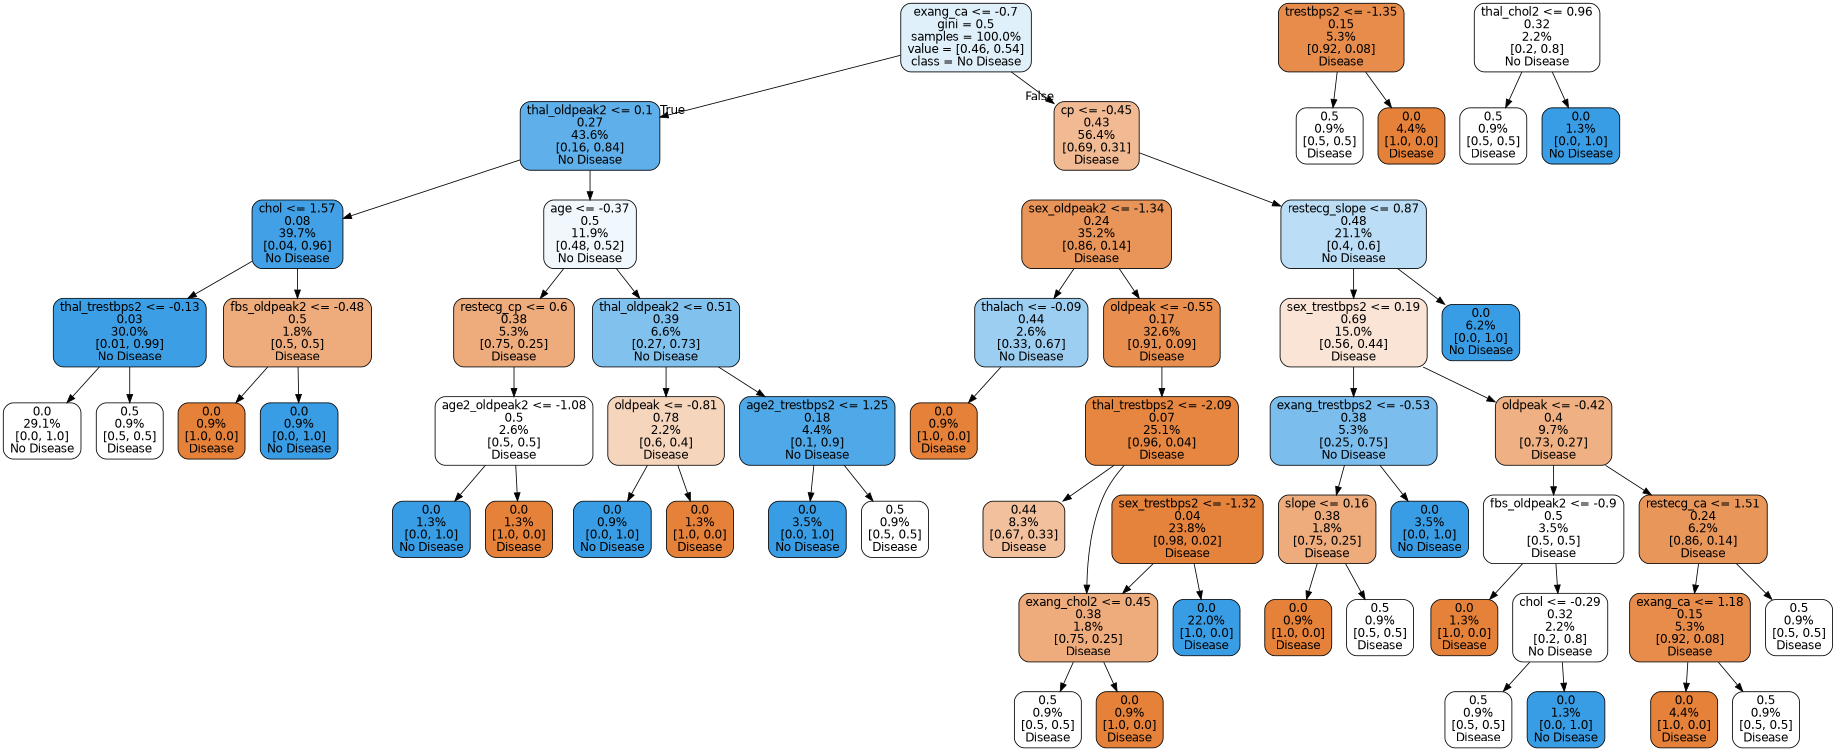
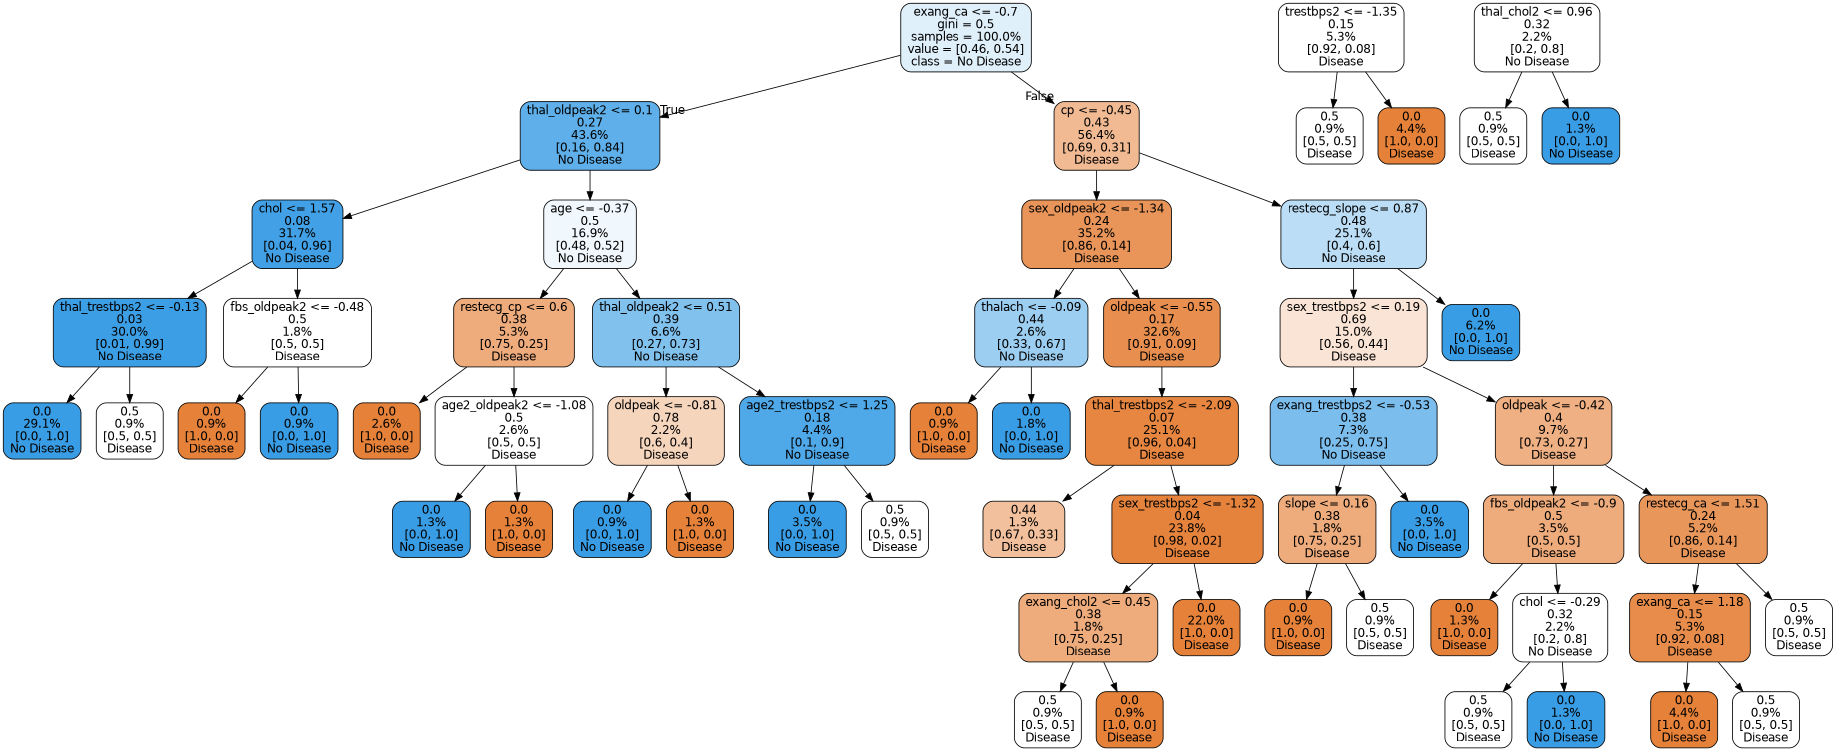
node "trestbps2 <= -1.35 0.15 5.3% [0.92, 0.08] Disease": fillcolor #e78c4b -> #ffffff
edge "cp <= -0.45 0.43 56.4% [0.69, 0.31] Disease" -> "sex_oldpeak2 <= -1.34 0.24 35.2% [0.86, 0.14] Disease": added
node "chol <= 1.57 0.08 39.7% [0.04, 0.96] No Disease": label "chol <= 1.57 0.08 39.7% [0.04, 0.96] No Disease" -> "chol <= 1.57 0.08 31.7% [0.04, 0.96] No Disease"
node "age <= -0.37 0.5 11.9% [0.48, 0.52] No Disease": label "age <= -0.37 0.5 11.9% [0.48, 0.52] No Disease" -> "age <= -0.37 0.5 16.9% [0.48, 0.52] No Disease"
node "restecg_slope <= 0.87 0.48 21.1% [0.4, 0.6] No Disease": label "restecg_slope <= 0.87 0.48 21.1% [0.4, 0.6] No Disease" -> "restecg_slope <= 0.87 0.48 25.1% [0.4, 0.6] No Disease"
node "fbs_oldpeak2 <= -0.48 0.5 1.8% [0.5, 0.5] Disease": fillcolor #eeab7b -> #ffffff
node "0.0 29.1% [0.0, 1.0] No Disease": fillcolor #ffffff -> #399de5
node "0.0 2.6% [1.0, 0.0] Disease": added
node "0.0 1.8% [0.0, 1.0] No Disease": added
node "exang_trestbps2 <= -0.53 0.38 5.3% [0.25, 0.75] No Disease": label "exang_trestbps2 <= -0.53 0.38 5.3% [0.25, 0.75] No Disease" -> "exang_trestbps2 <= -0.53 0.38 7.3% [0.25, 0.75] No Disease"
edge "thal_trestbps2 <= -2.09 0.07 25.1% [0.96, 0.04] Disease" -> "exang_chol2 <= 0.45 0.38 1.8% [0.75, 0.25] Disease": now "thal_trestbps2 <= -2.09 0.07 25.1% [0.96, 0.04] Disease" -> "sex_trestbps2 <= -1.32 0.04 23.8% [0.98, 0.02] Disease"
node "0.44 8.3% [0.67, 0.33] Disease": label "0.44 8.3% [0.67, 0.33] Disease" -> "0.44 1.3% [0.67, 0.33] Disease"
node "fbs_oldpeak2 <= -0.9 0.5 3.5% [0.5, 0.5] Disease": fillcolor #ffffff -> #eeab7b
node "restecg_ca <= 1.51 0.24 6.2% [0.86, 0.14] Disease": label "restecg_ca <= 1.51 0.24 6.2% [0.86, 0.14] Disease" -> "restecg_ca <= 1.51 0.24 5.2% [0.86, 0.14] Disease"
node "0.0 22.0% [1.0, 0.0] Disease": fillcolor #399de5 -> #e58139
